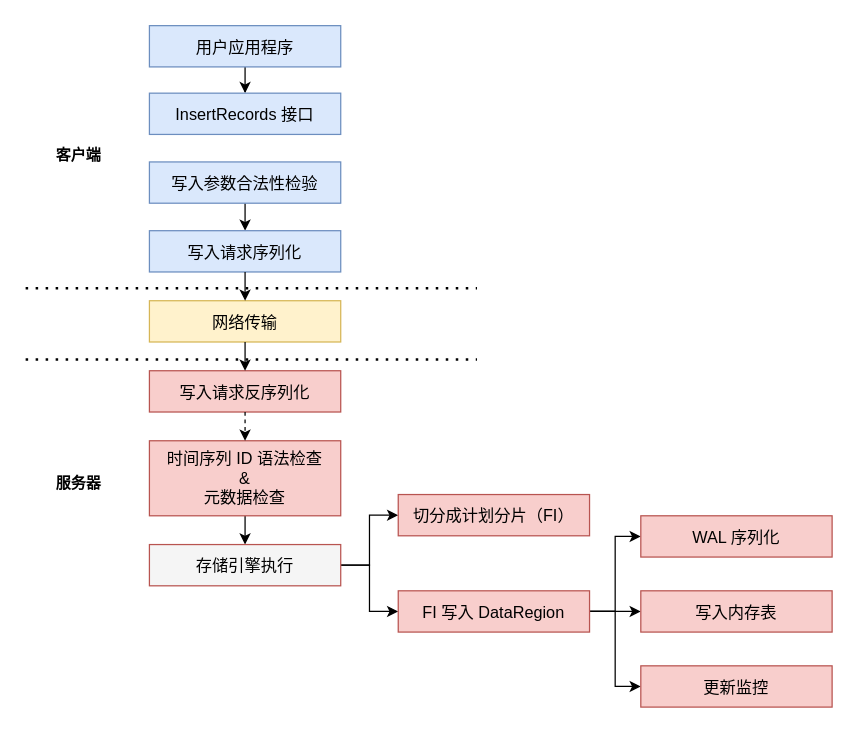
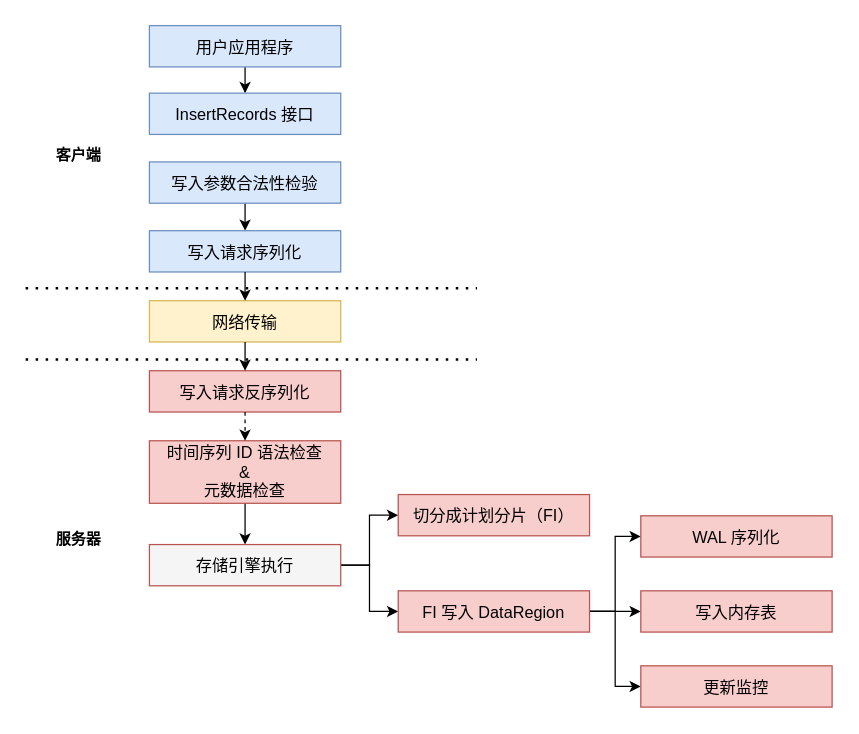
node "时间序列 ID 语法检查 & 元数据检查": size 191x75 -> 191x63
node "服务器": moved (78, 483) -> (78, 539)
